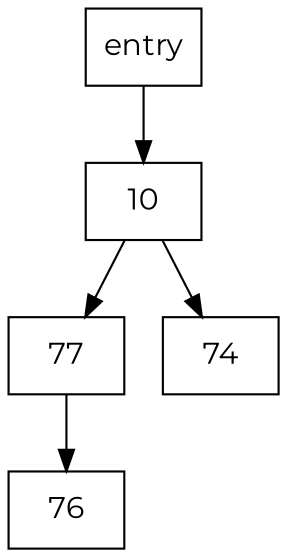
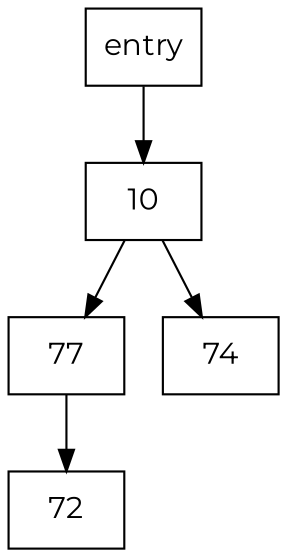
node "76": label "76" -> "72"
